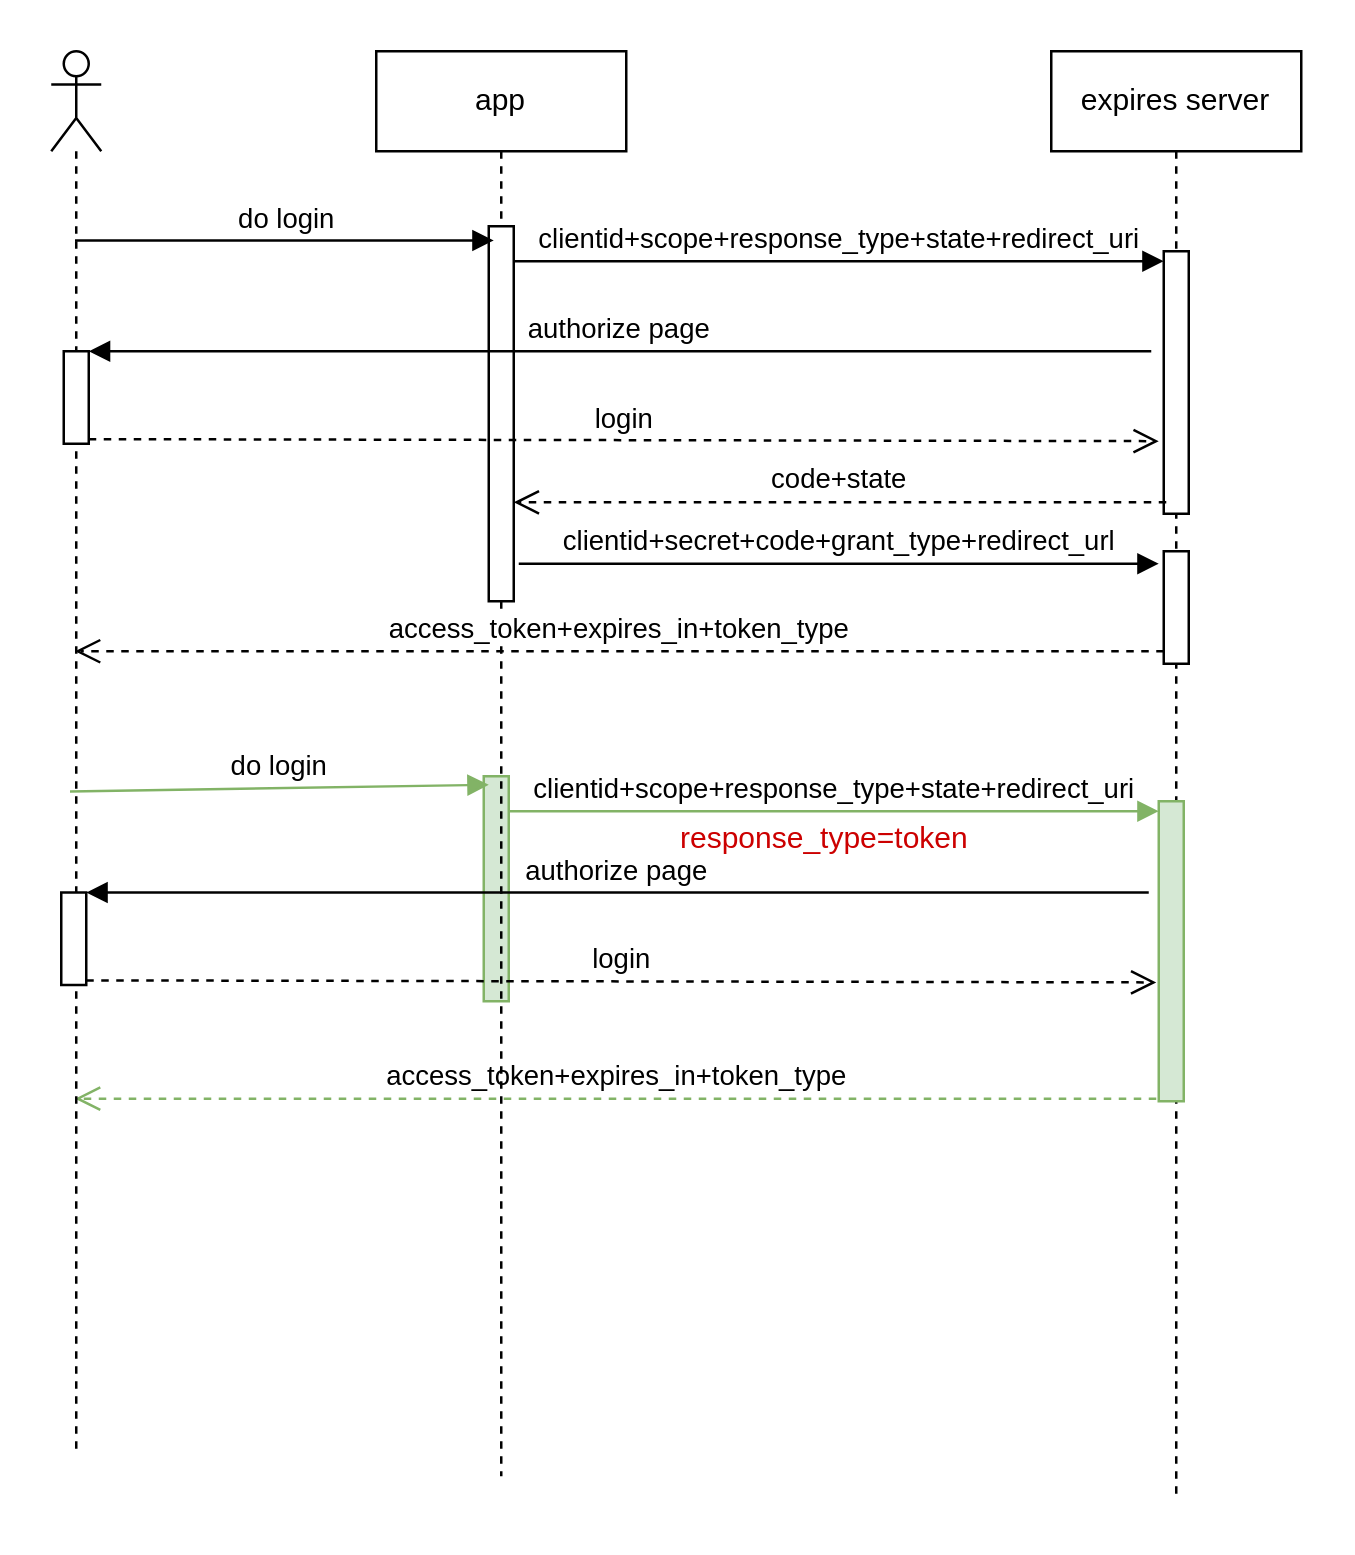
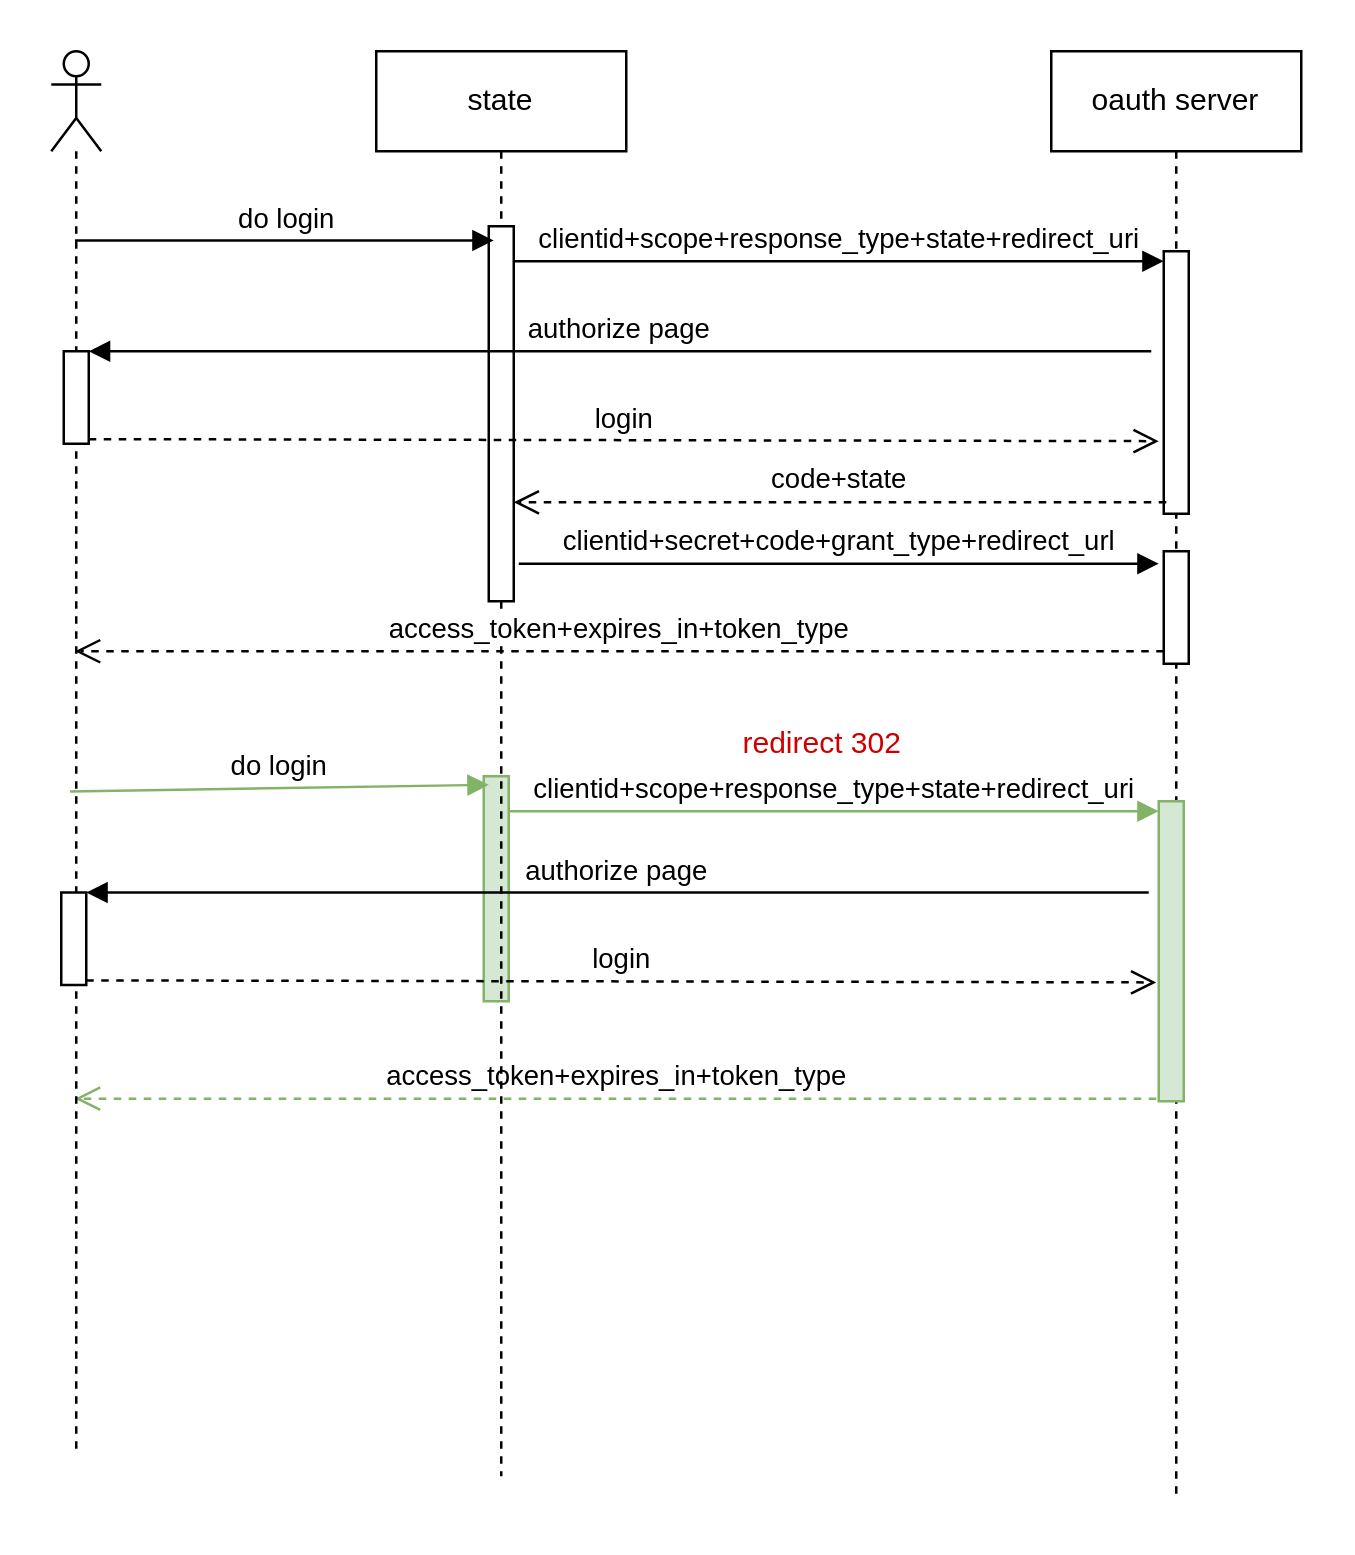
node "app": label "app" -> "state"
node "expires server": label "expires server" -> "oauth server"
node "redirect 302": added
node "response_type=token": removed
